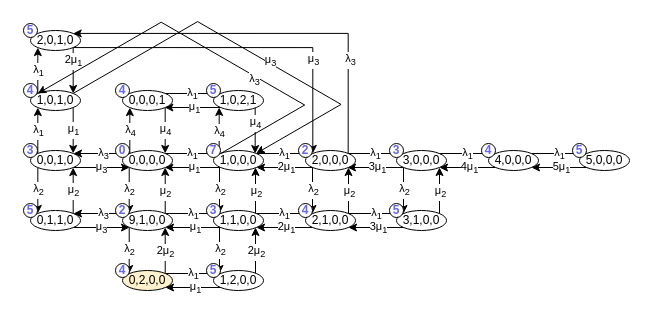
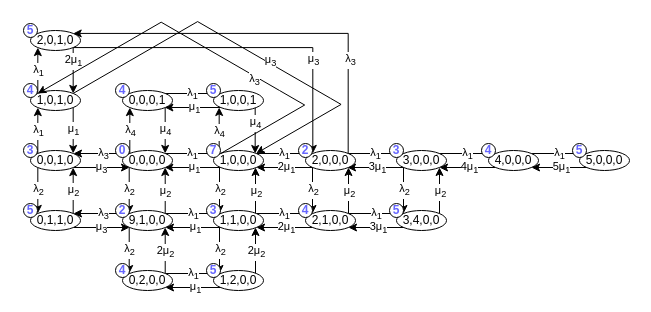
node "1,0,2,1": label "1,0,2,1" -> "1,0,0,1"
node "3,1,0,0": label "3,1,0,0" -> "3,4,0,0"
node "0,2,0,0": fillcolor #fff2cc -> #ffffff
